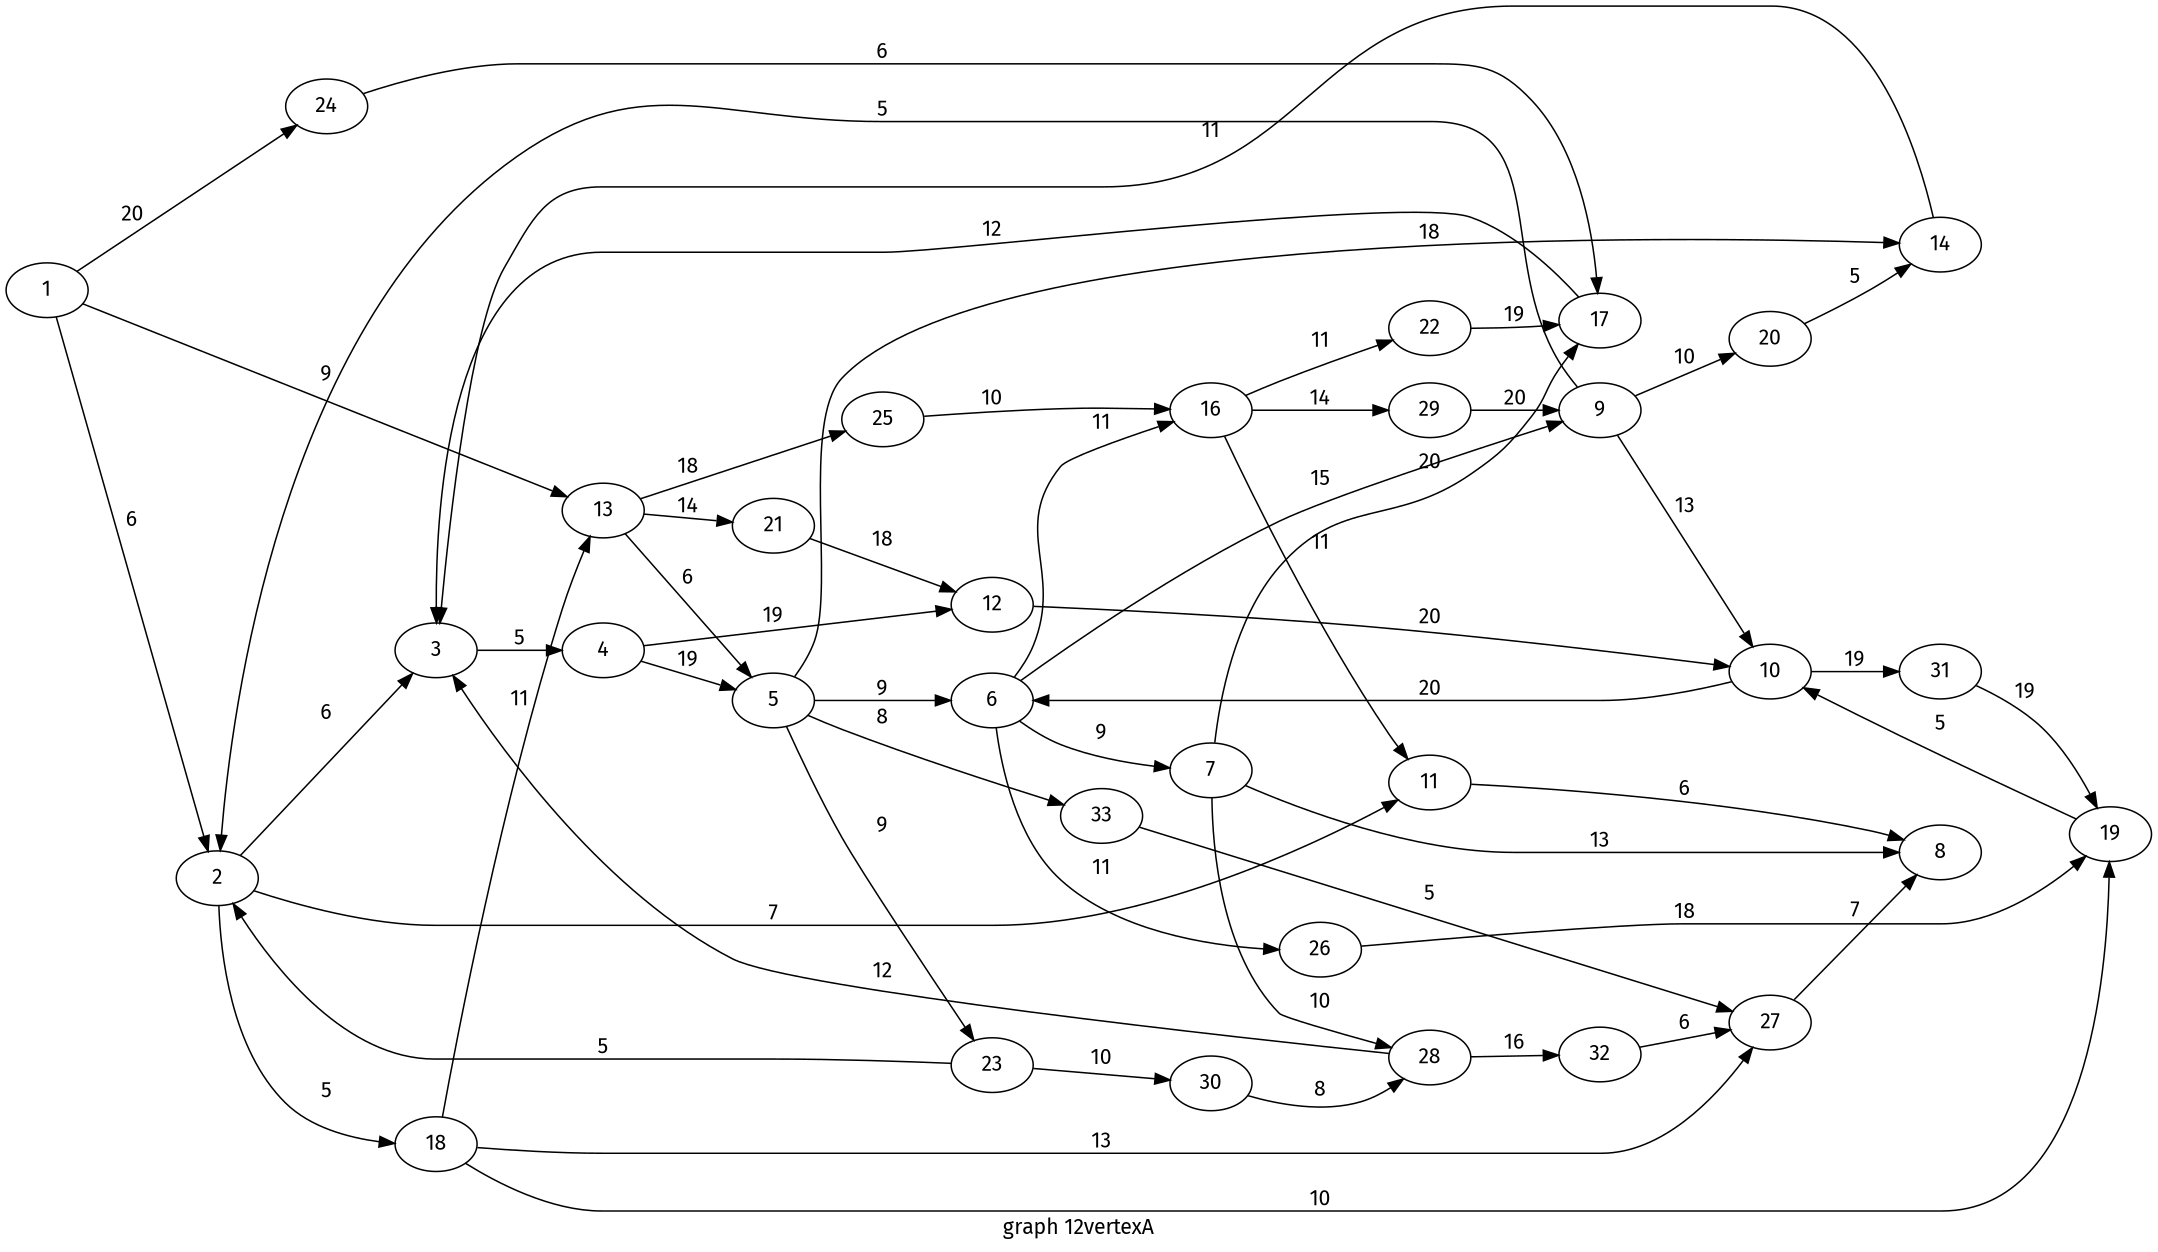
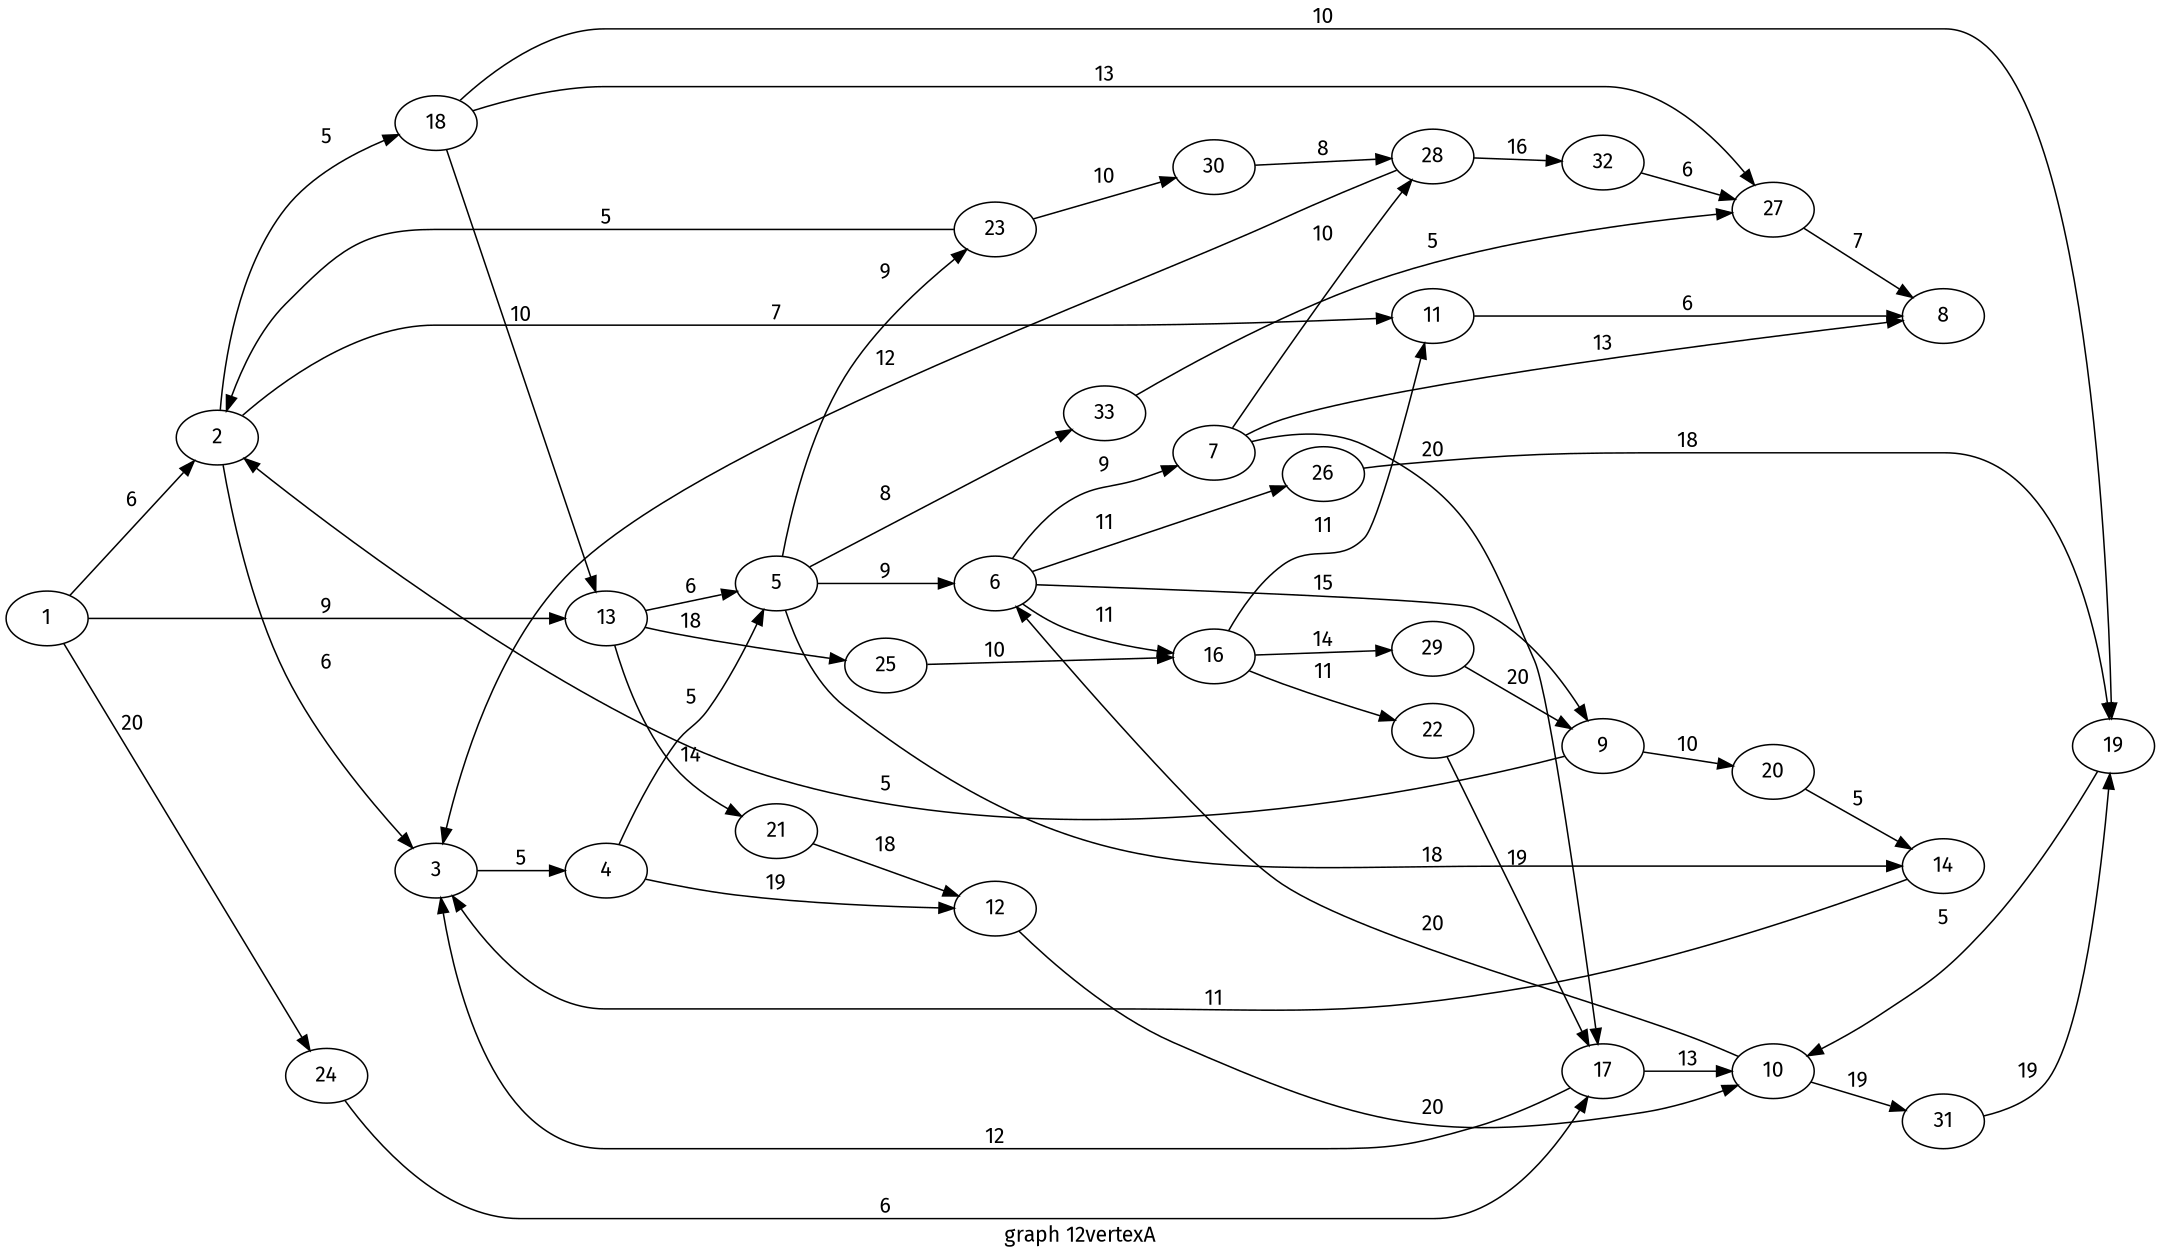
edge "9" -> "10": now "17" -> "10"
edge "4" -> "5": label " 19 " -> " 5 "
edge "18" -> "13": label " 11 " -> " 10 "
